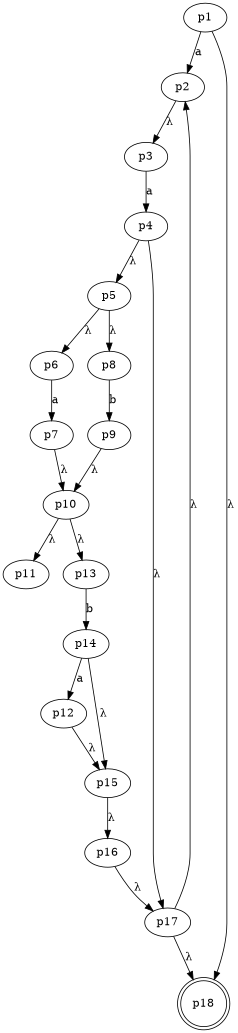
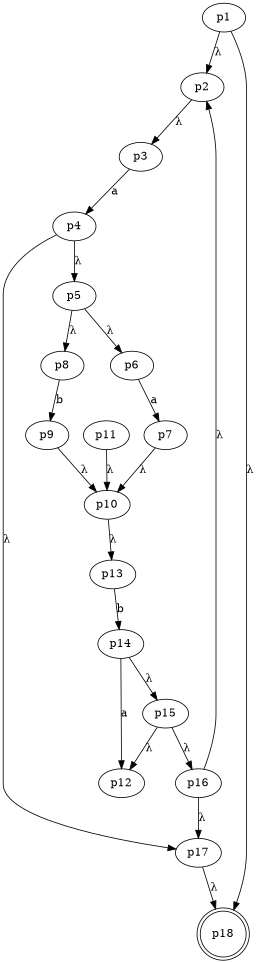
edge "p1" -> "p2": label "a" -> "λ"
edge "p17" -> "p2": now "p16" -> "p2"
edge "p10" -> "p11": reversed
edge "p12" -> "p15": reversed
